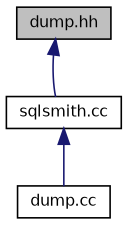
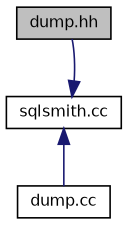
edge "sqlsmith.cc" -> "dump.hh": reversed
